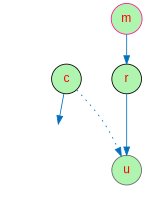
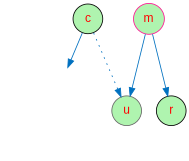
edge "r" -> "u": now "m" -> "u"
